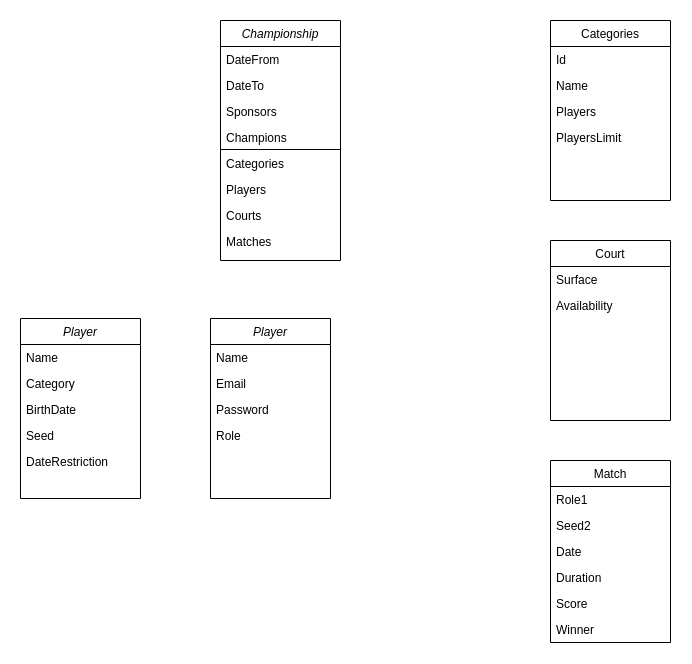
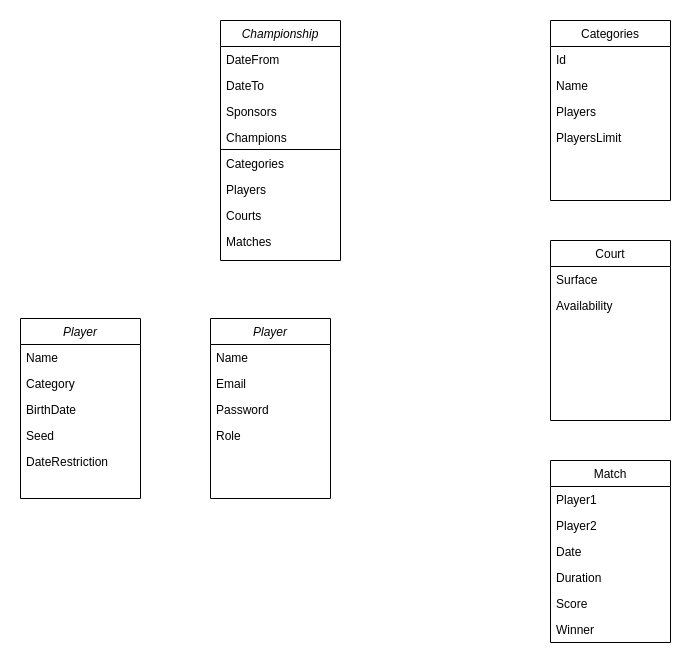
node "Role1": label "Role1" -> "Player1"
node "Seed2": label "Seed2" -> "Player2"
